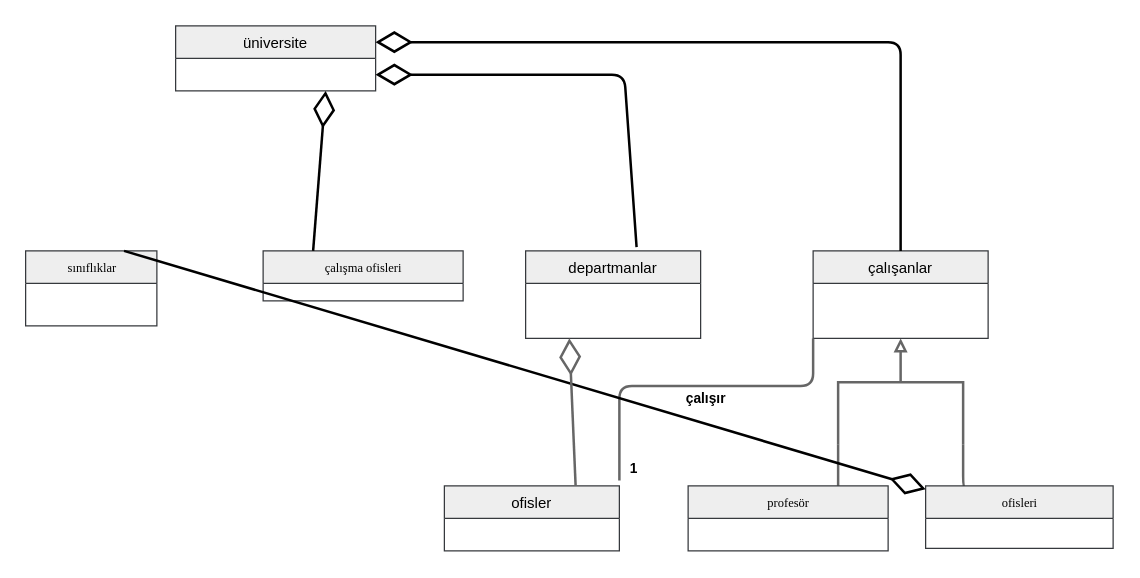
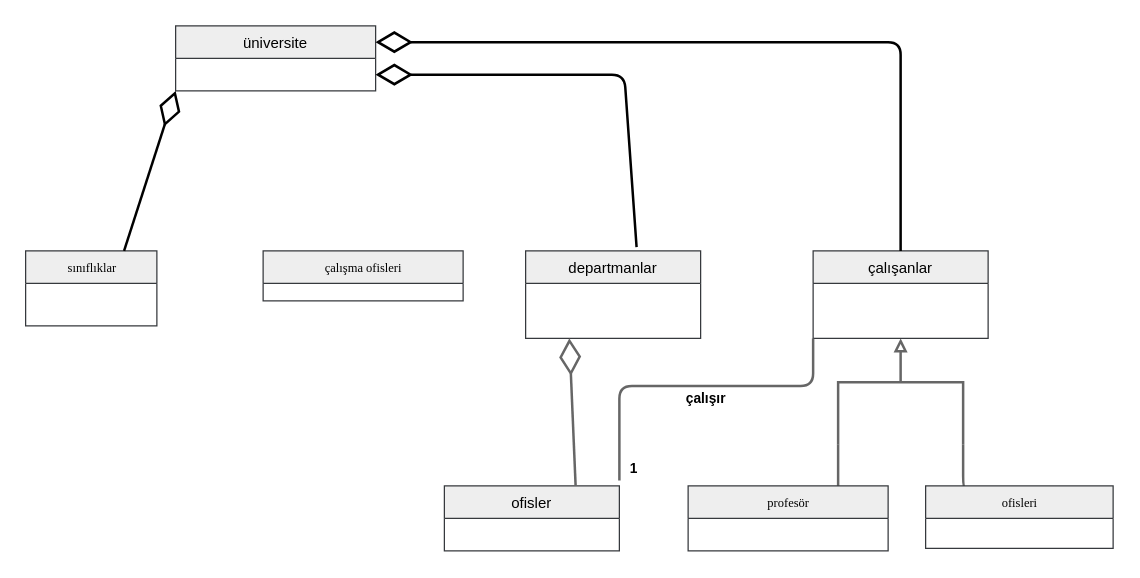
edge "çalışma ofisleri" -> "üniversite": removed
edge "sınıflıklar" -> "ofisleri": now "sınıflıklar" -> "üniversite"
